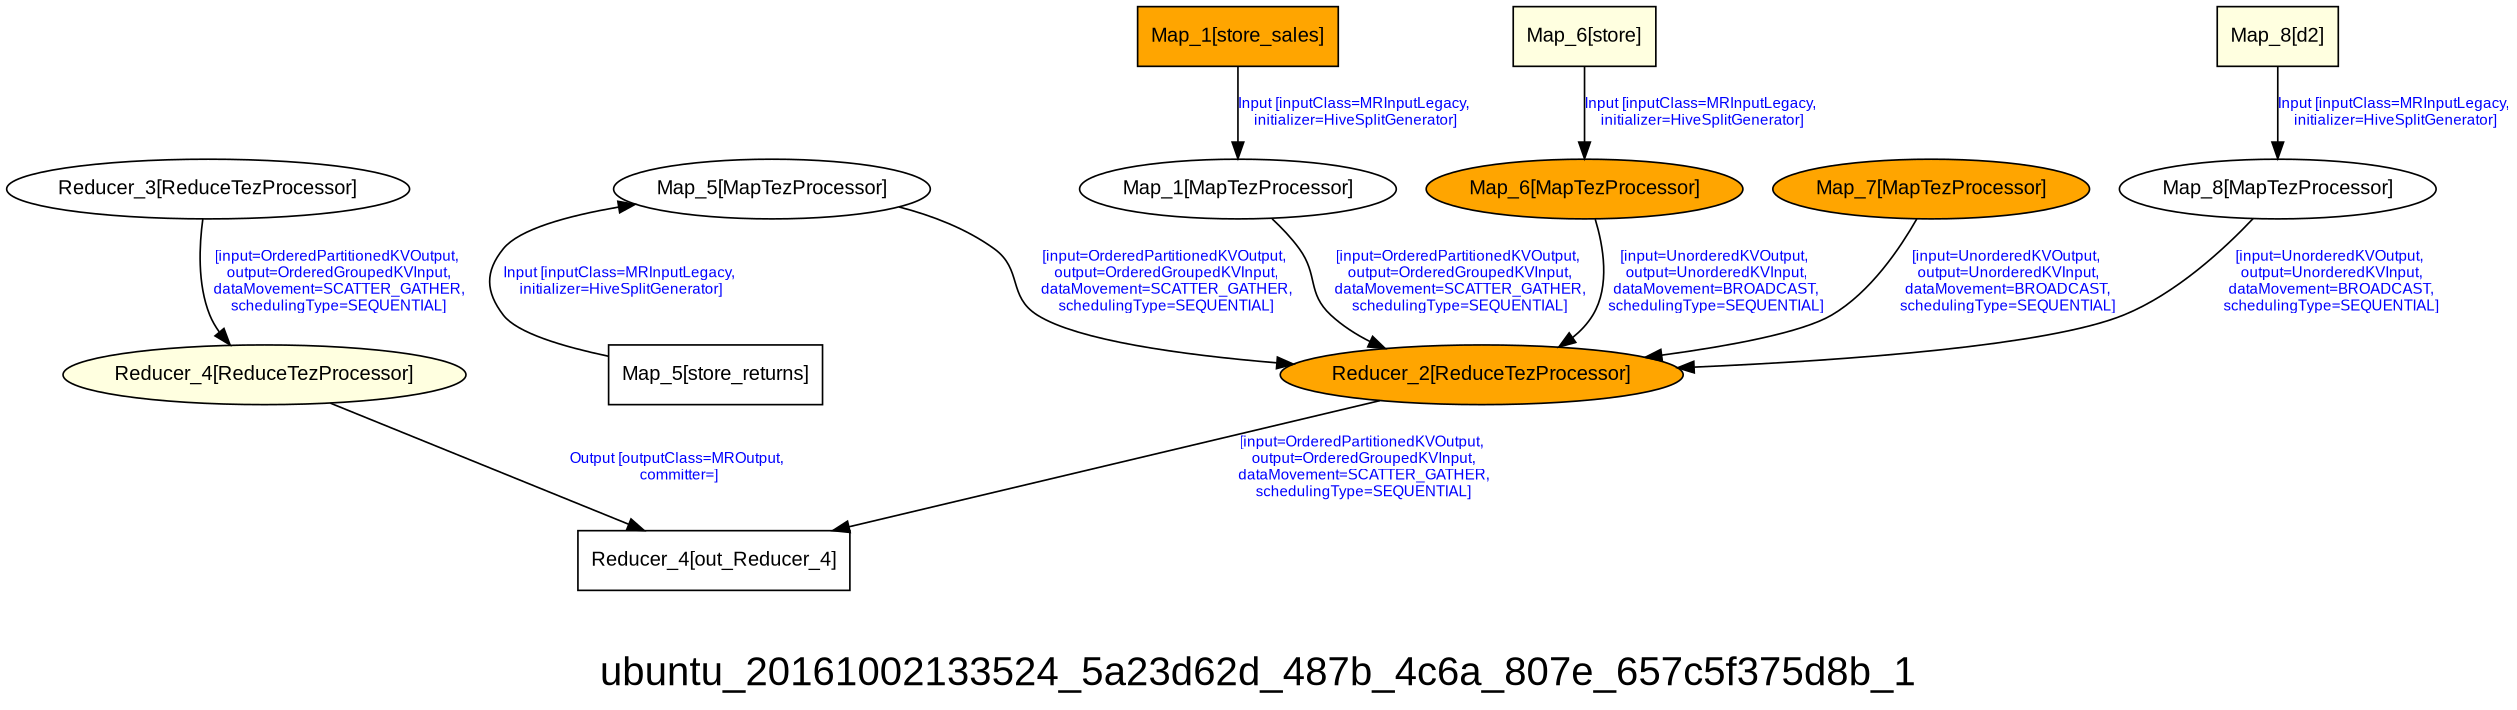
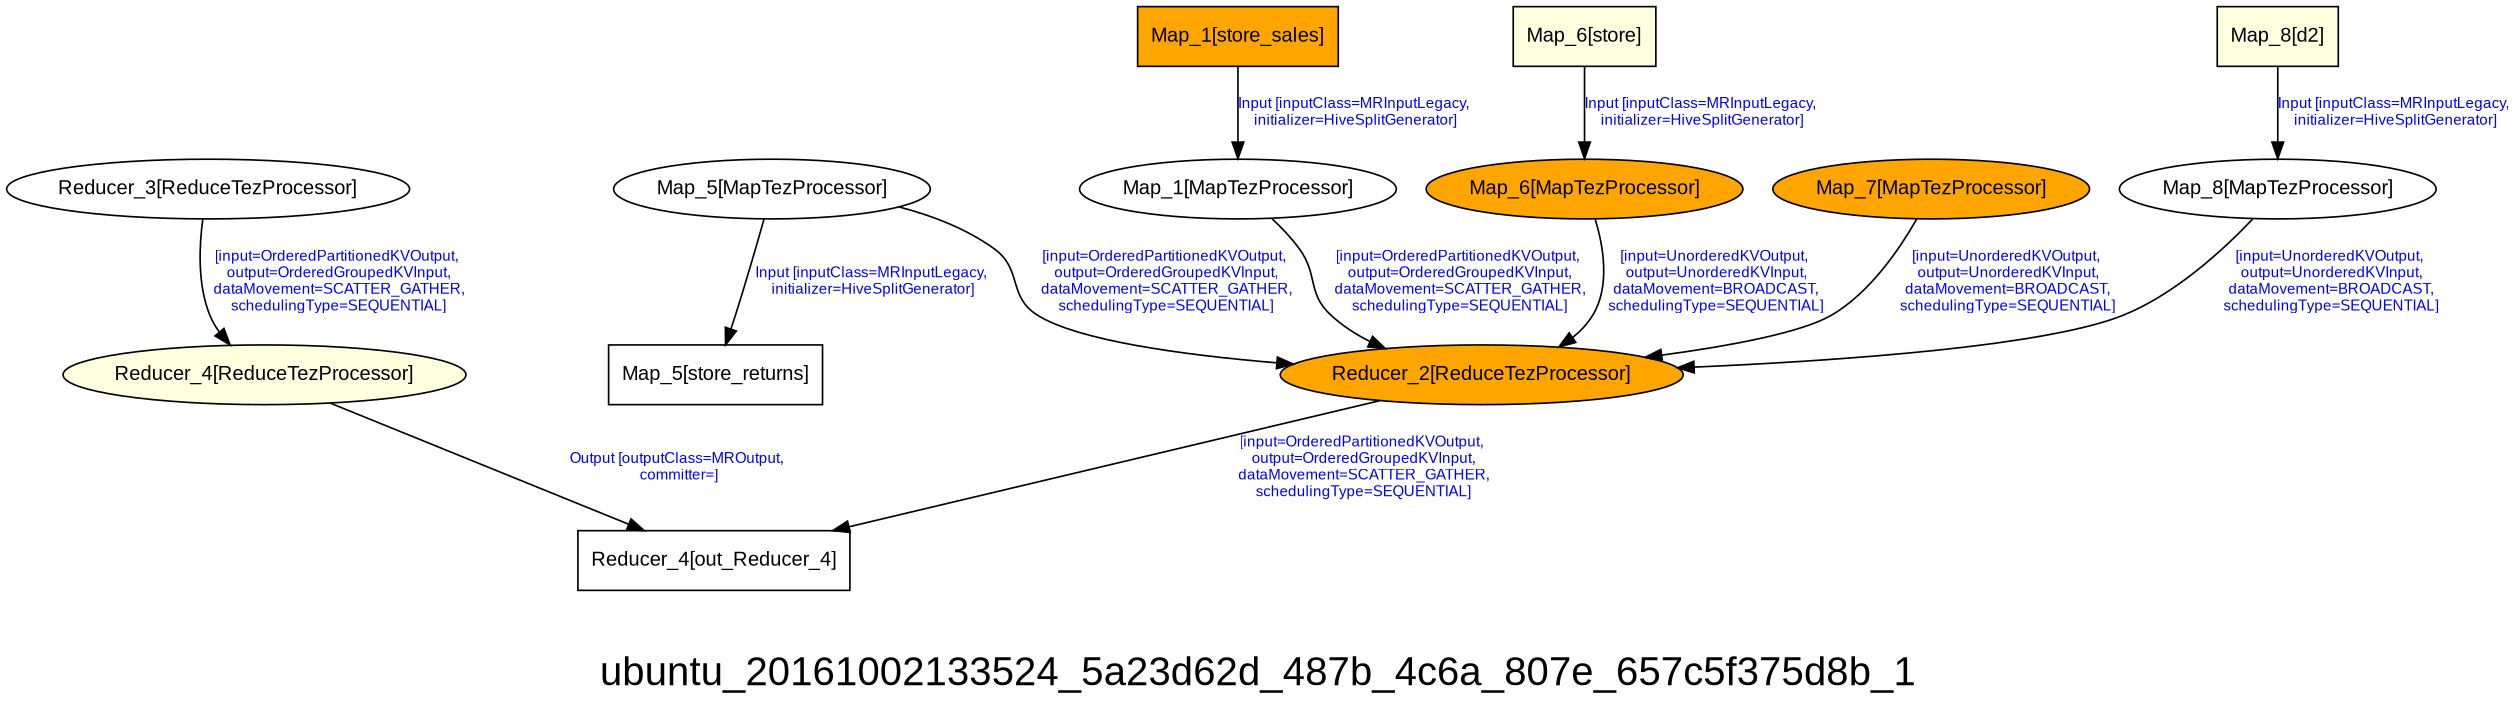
edge "Map_5[store_returns]" -> "Map_5[MapTezProcessor]": reversed
